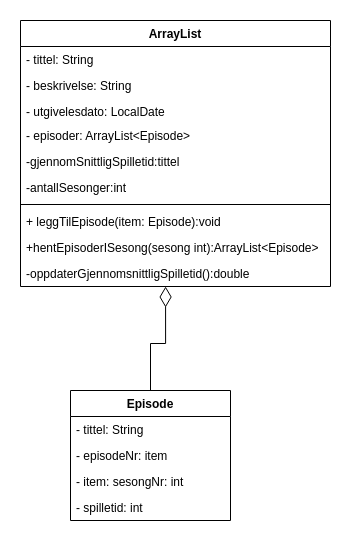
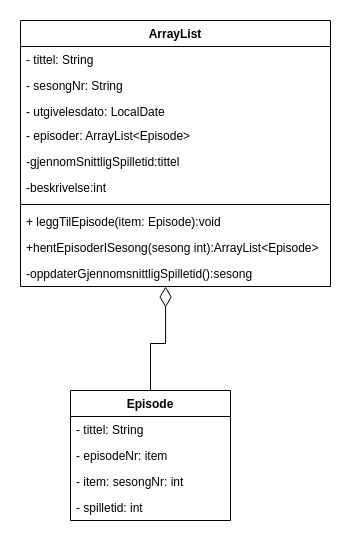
node "- beskrivelse: String": label "- beskrivelse: String" -> "- sesongNr: String"
node "-antallSesonger:int": label "-antallSesonger:int" -> "-beskrivelse:int"
node "-oppdaterGjennomsnittligSpilletid():double": label "-oppdaterGjennomsnittligSpilletid():double" -> "-oppdaterGjennomsnittligSpilletid():sesong"
